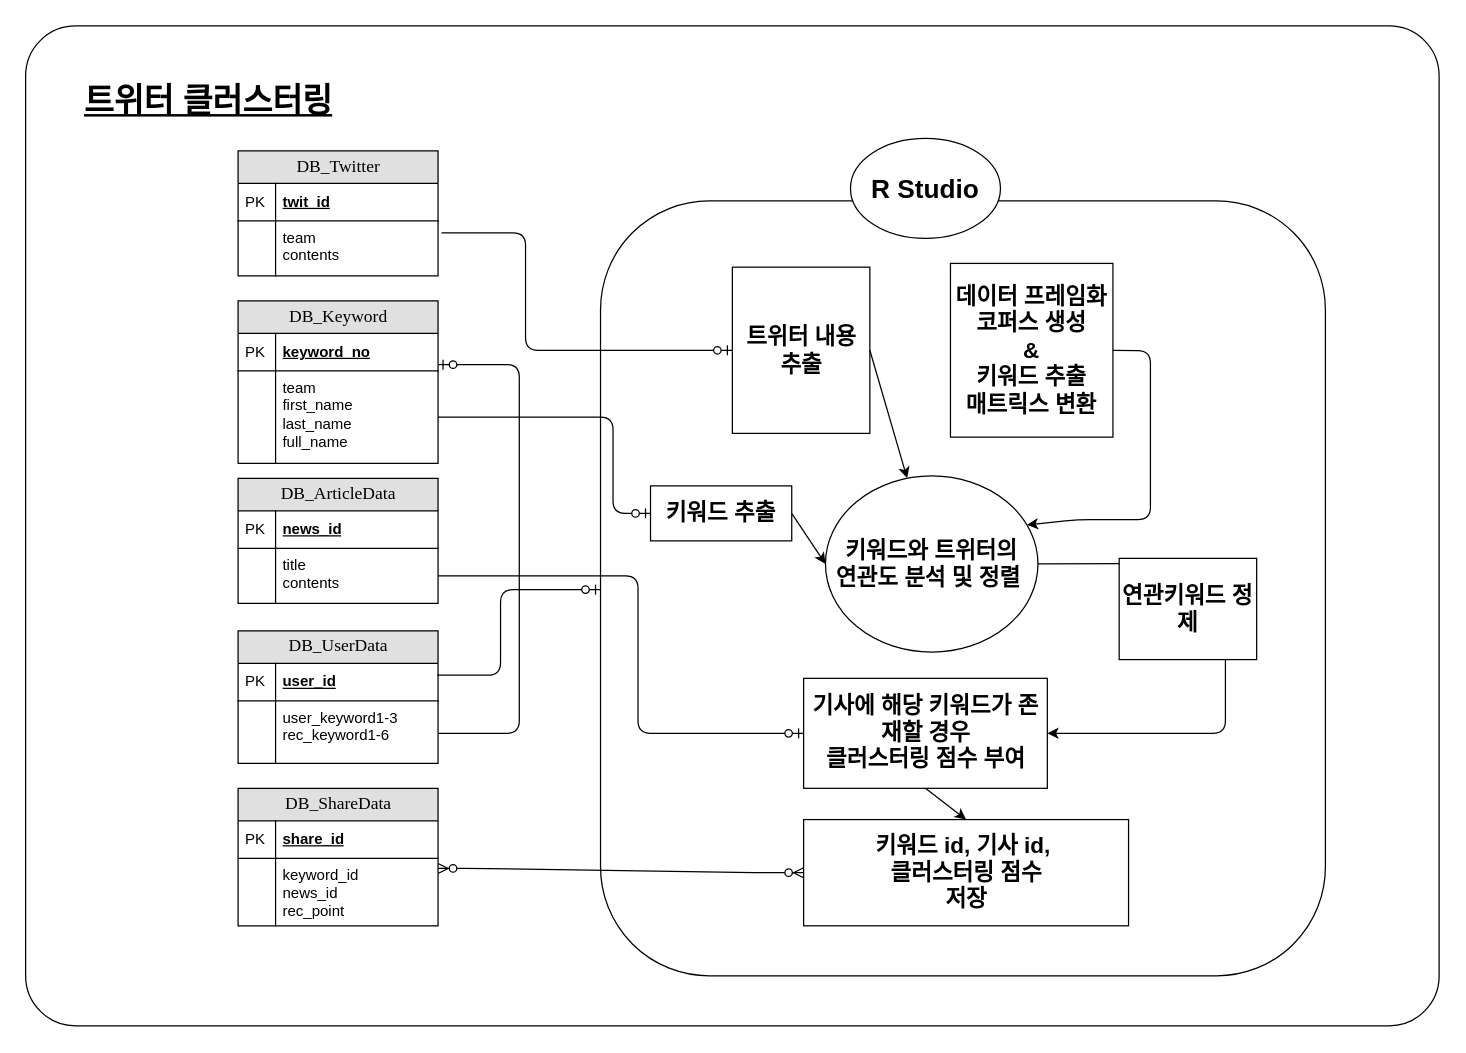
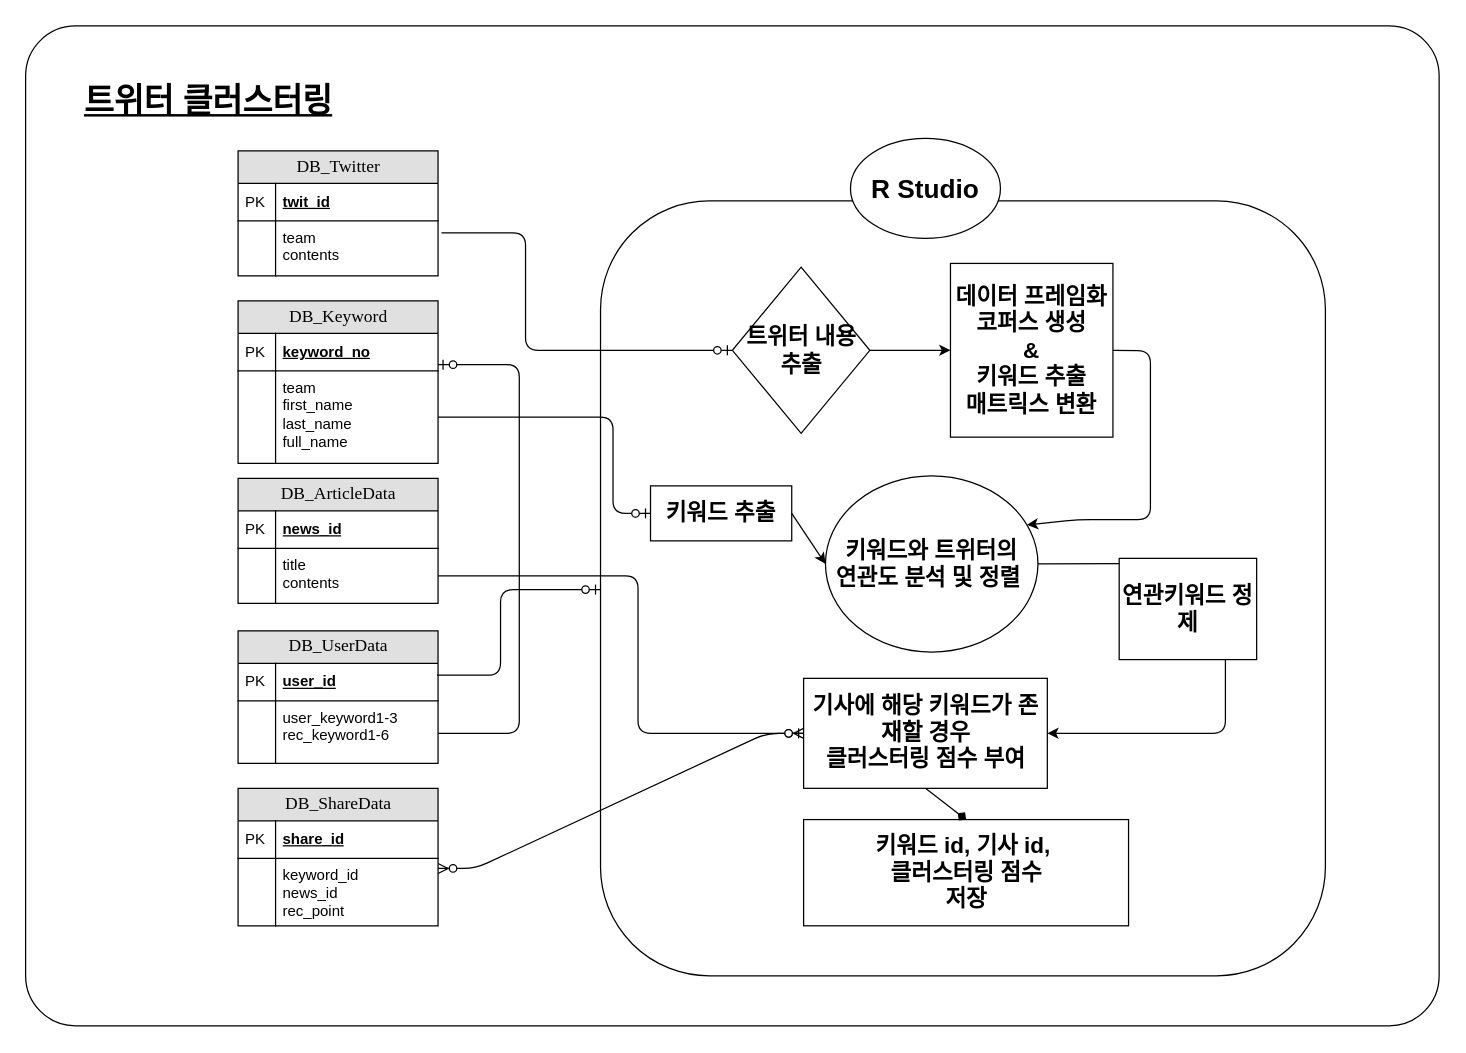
node "트위터 내용 추출": shape rounded rectangle -> diamond
edge "트위터 내용 추출" -> "키워드와 트위터의 연관도 분석 및 정렬": now "트위터 내용 추출" -> "데이터 프레임화 코퍼스 생성 &키워드 추출 매트릭스 변환"
edge "기사에 해당 키워드가 존재할 경우 클러스터링 점수 부여" -> "키워드 id, 기사 id, 클러스터링 점수 저장": arrowhead classic -> diamond
edge "키워드 id, 기사 id, 클러스터링 점수 저장" -- "keyword_id news_id rec_point": now "기사에 해당 키워드가 존재할 경우 클러스터링 점수 부여" -- "keyword_id news_id rec_point"
